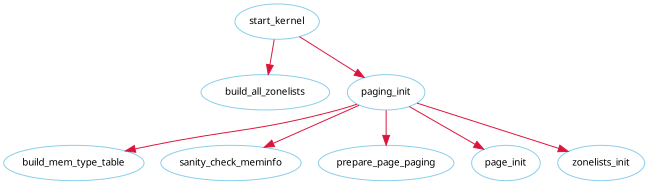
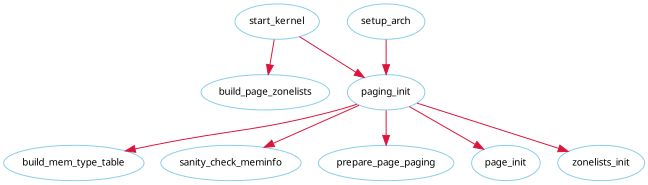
node "setup_arch": added
node "build_all_zonelists": label "build_all_zonelists" -> "build_page_zonelists"
